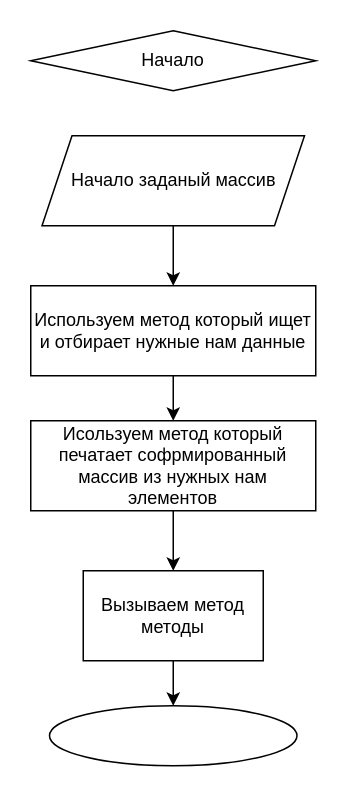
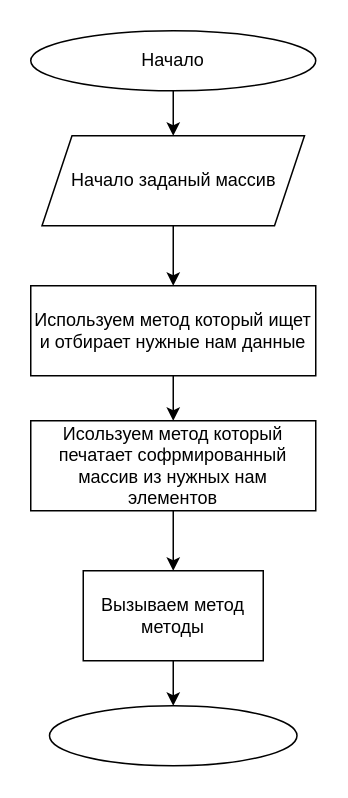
node "Начало": shape diamond -> ellipse
edge "Начало" -> "Начало заданый массив": added
